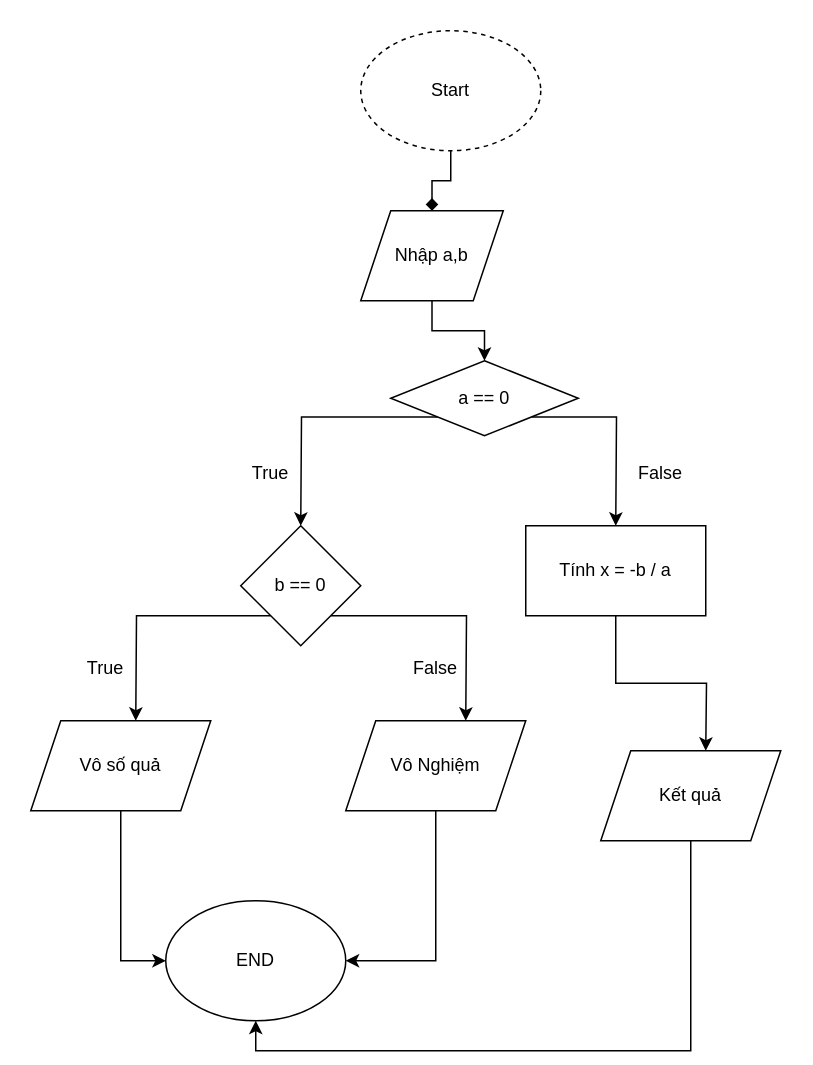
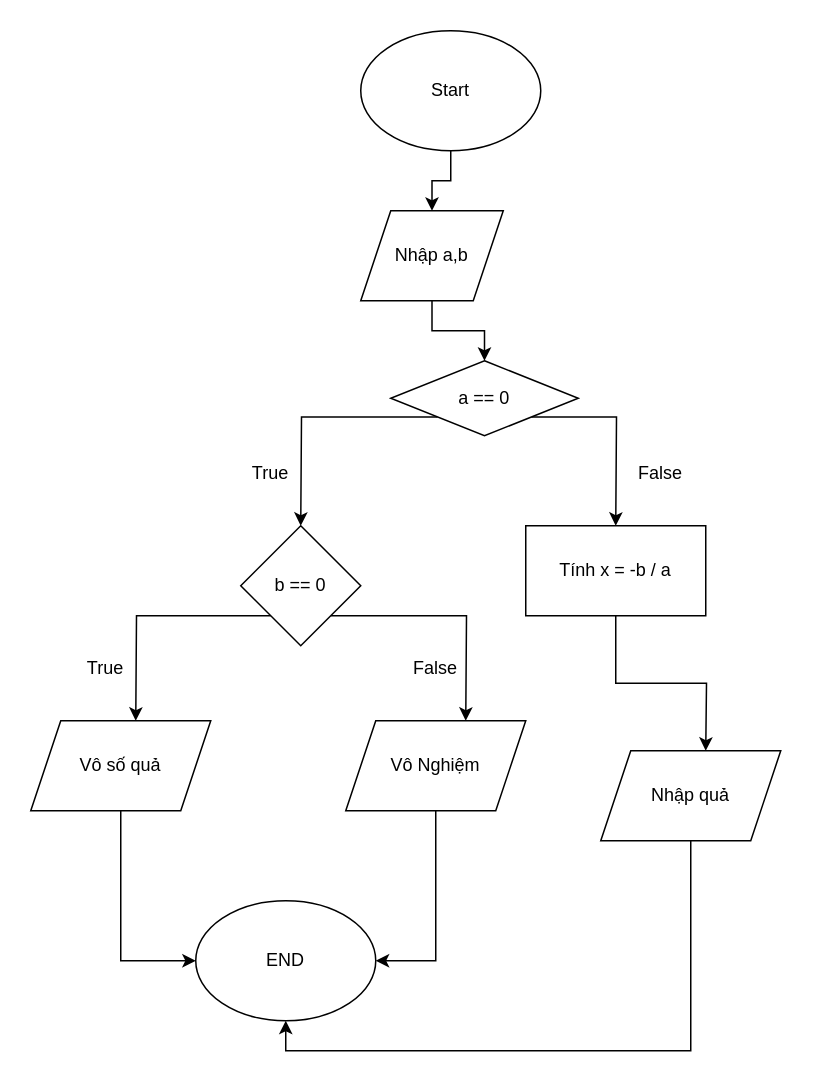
node "Start": style dashed -> solid
edge "Start" -> "Nhập a,b": arrowhead diamond -> classic
node "Kết quả": label "Kết quả" -> "Nhập quả"
node "END": moved (256, 961) -> (286, 961)
